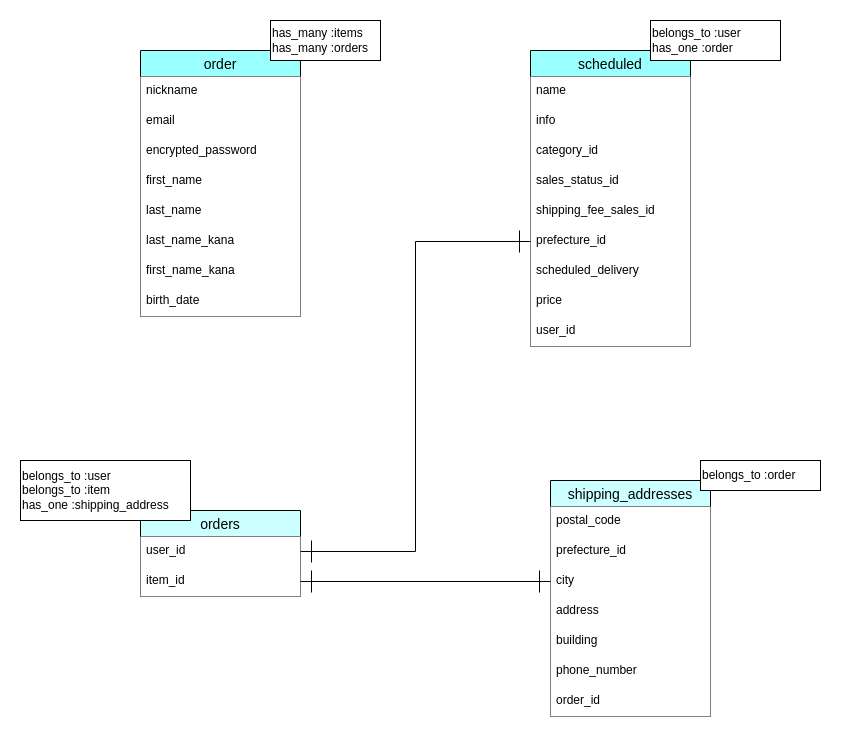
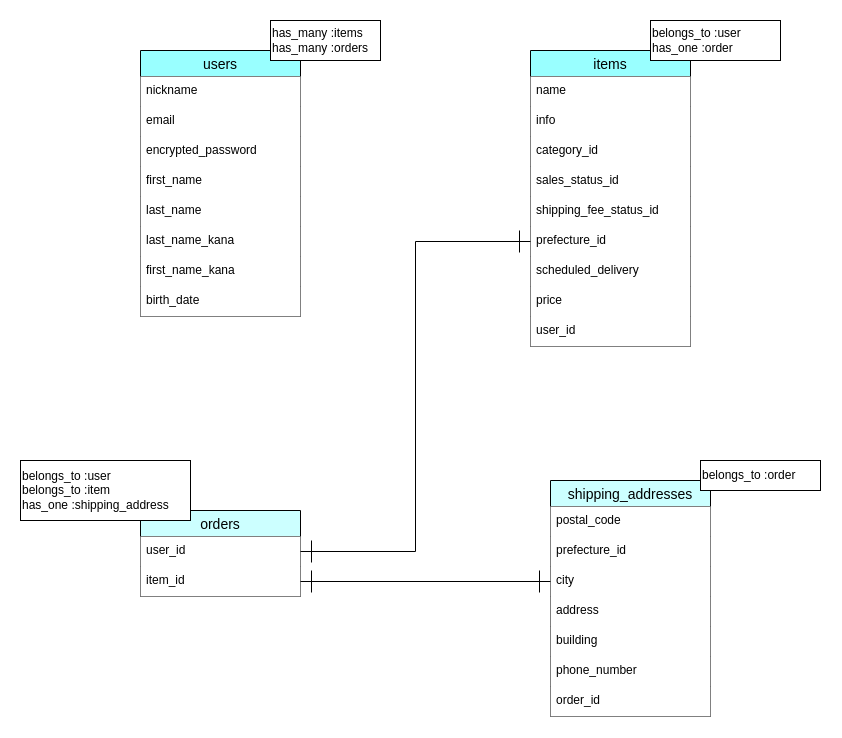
node "order": label "order" -> "users"
node "scheduled": label "scheduled" -> "items"
node "shipping_fee_sales_id": label "shipping_fee_sales_id" -> "shipping_fee_status_id"
